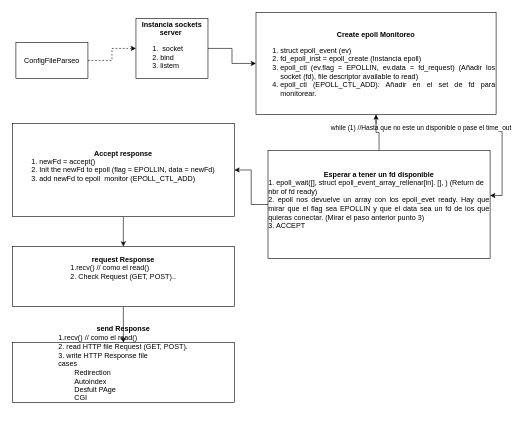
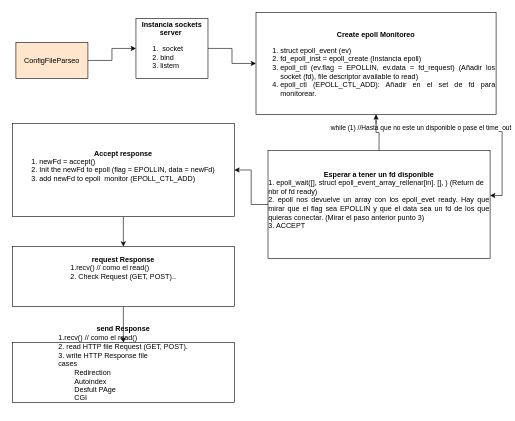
edge "ConfigFileParseo" -> "Instancia sockets server socket bind listem": style dashed -> solid
node "ConfigFileParseo": fillcolor #ffffff -> #ffe6cc
